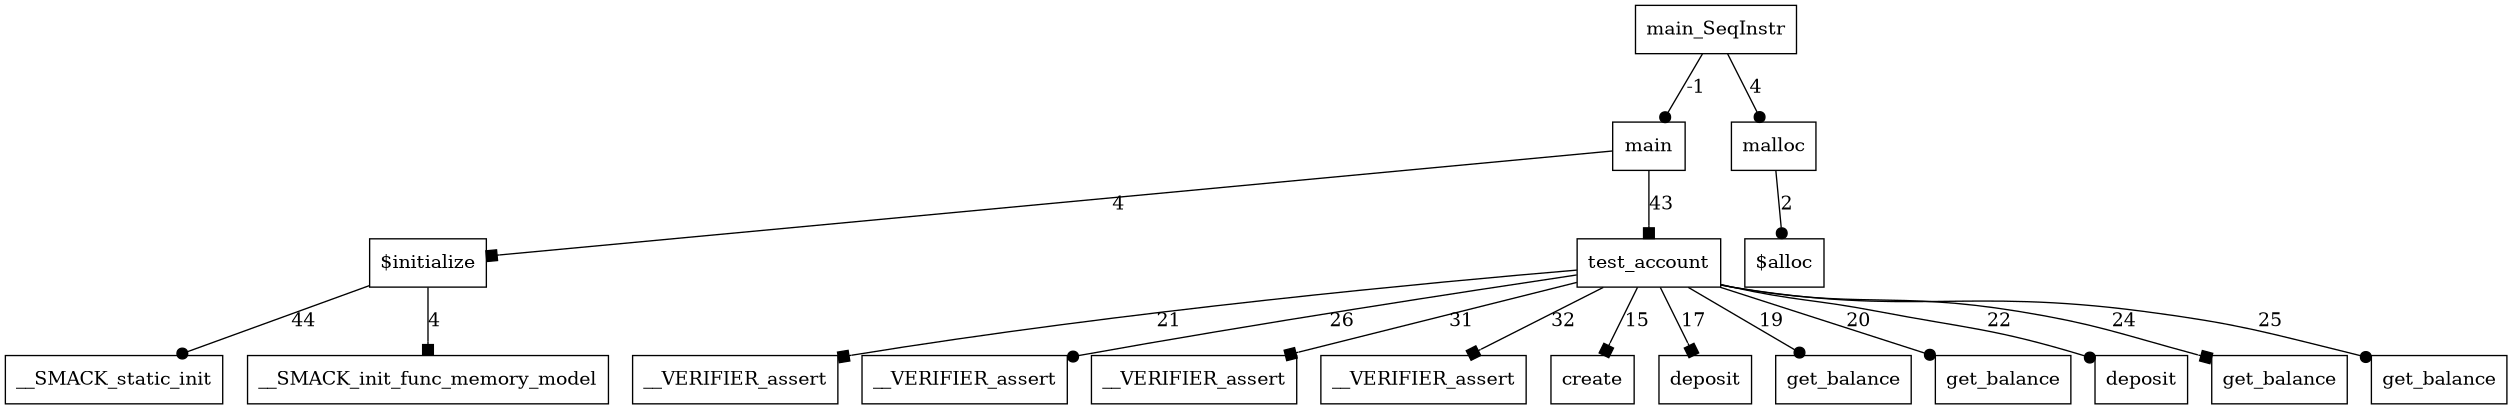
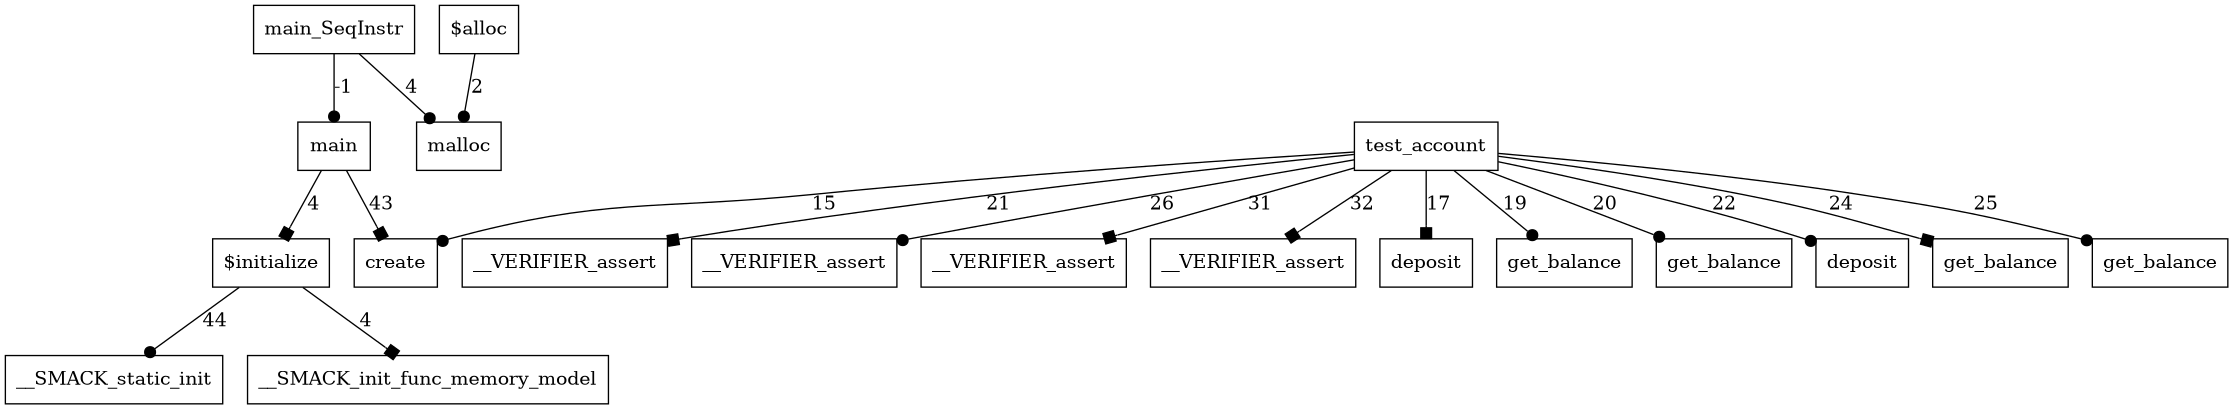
edge "main" -> "test_account": now "main" -> "create"
edge "malloc" -> "$alloc": reversed
edge "test_account" -> "create": arrowhead box -> dot
